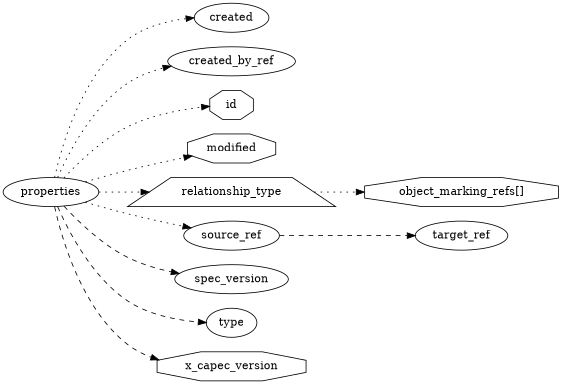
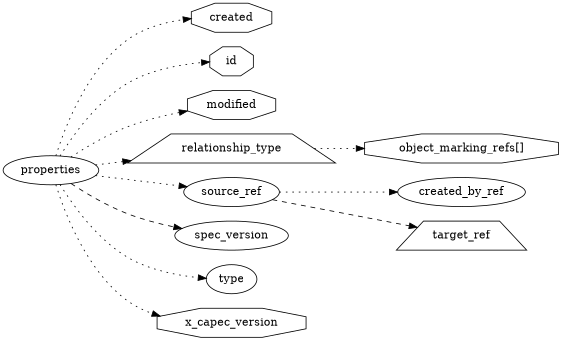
node "created": shape ellipse -> octagon
edge "properties" -> "created_by_ref": now "source_ref" -> "created_by_ref"
node "target_ref": shape ellipse -> trapezium
edge "properties" -> "type": style dashed -> dotted
edge "properties" -> "x_capec_version": style dashed -> dotted
